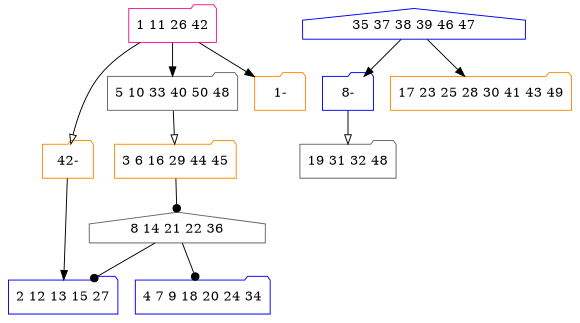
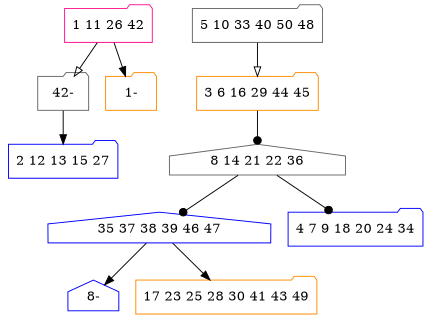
edge "1 11 26 42" -> "5 10 33 40 50 48": removed
node "8-": shape folder -> house
node "42-": color darkorange -> gray40
node "19 31 32 48": removed
edge "8 14 21 22 36" -> "2 12 13 15 27": now "8 14 21 22 36" -> "35 37 38 39 46 47"
